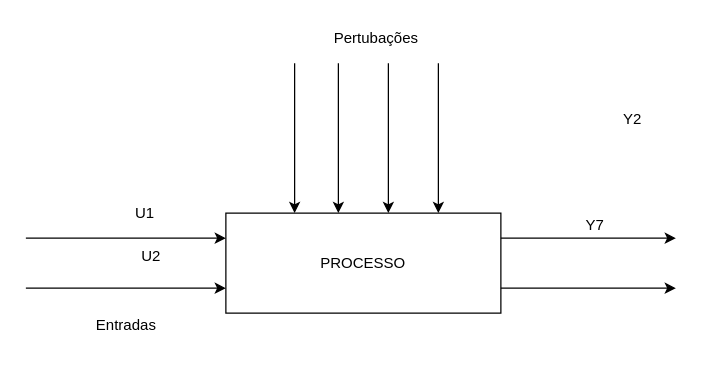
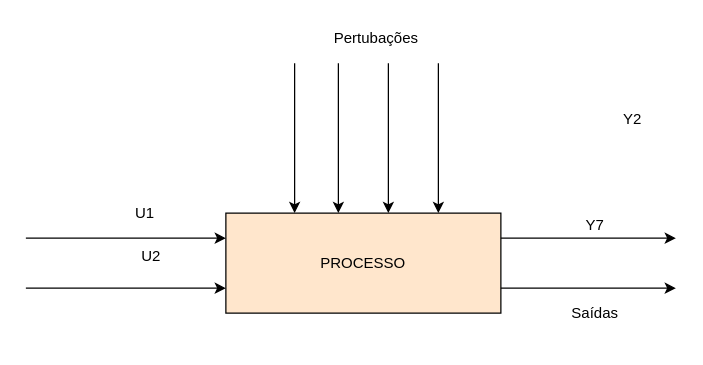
node "PROCESSO": fillcolor #ffffff -> #ffe6cc
node "Saídas": added
node "Entradas": removed
